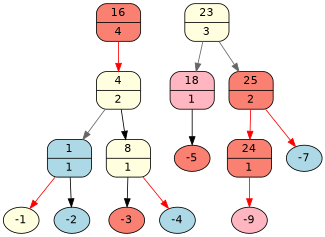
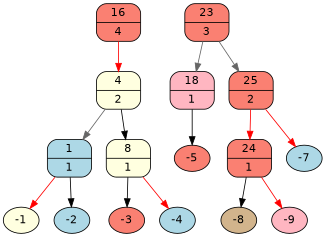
node "23": fillcolor lightyellow -> salmon
node "-8": added
